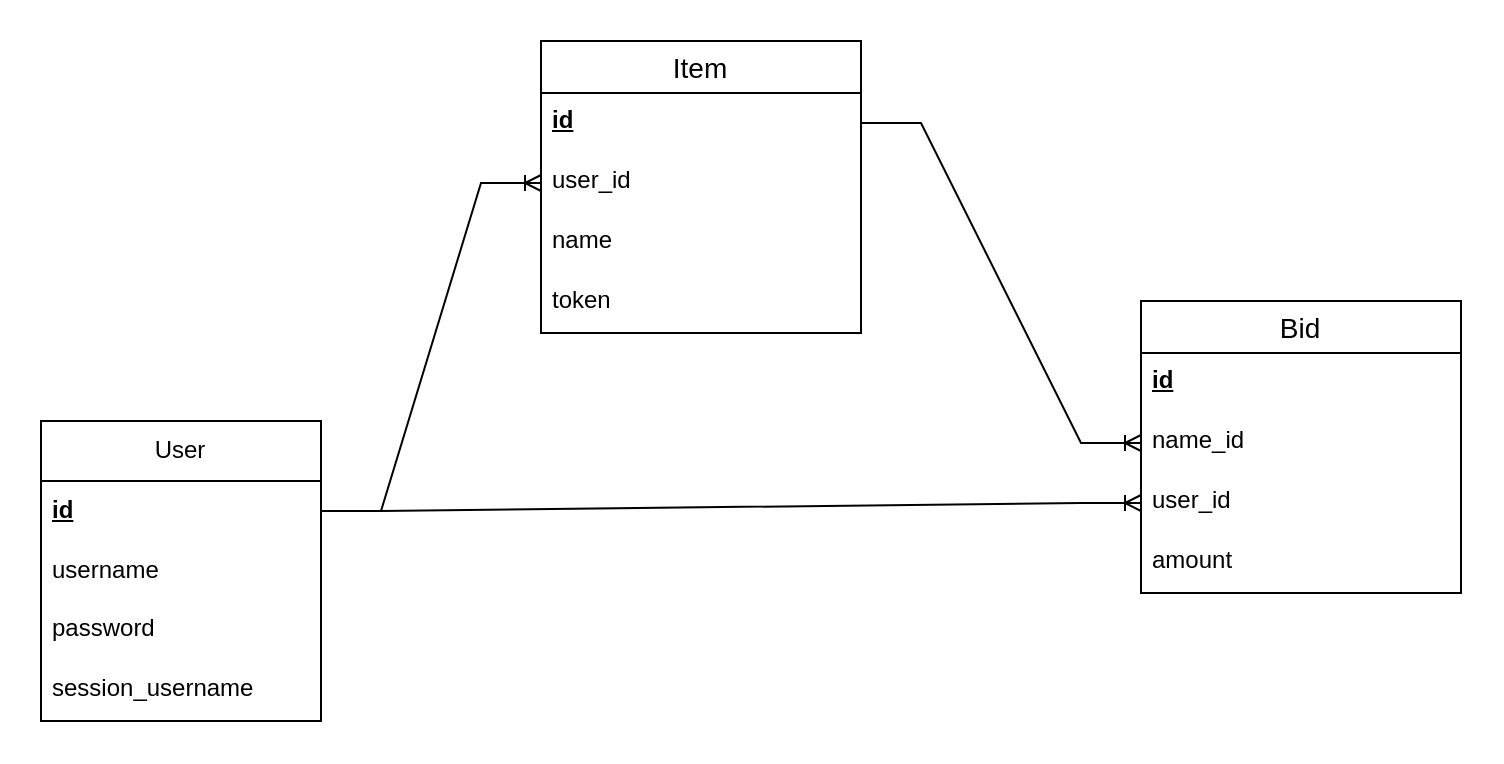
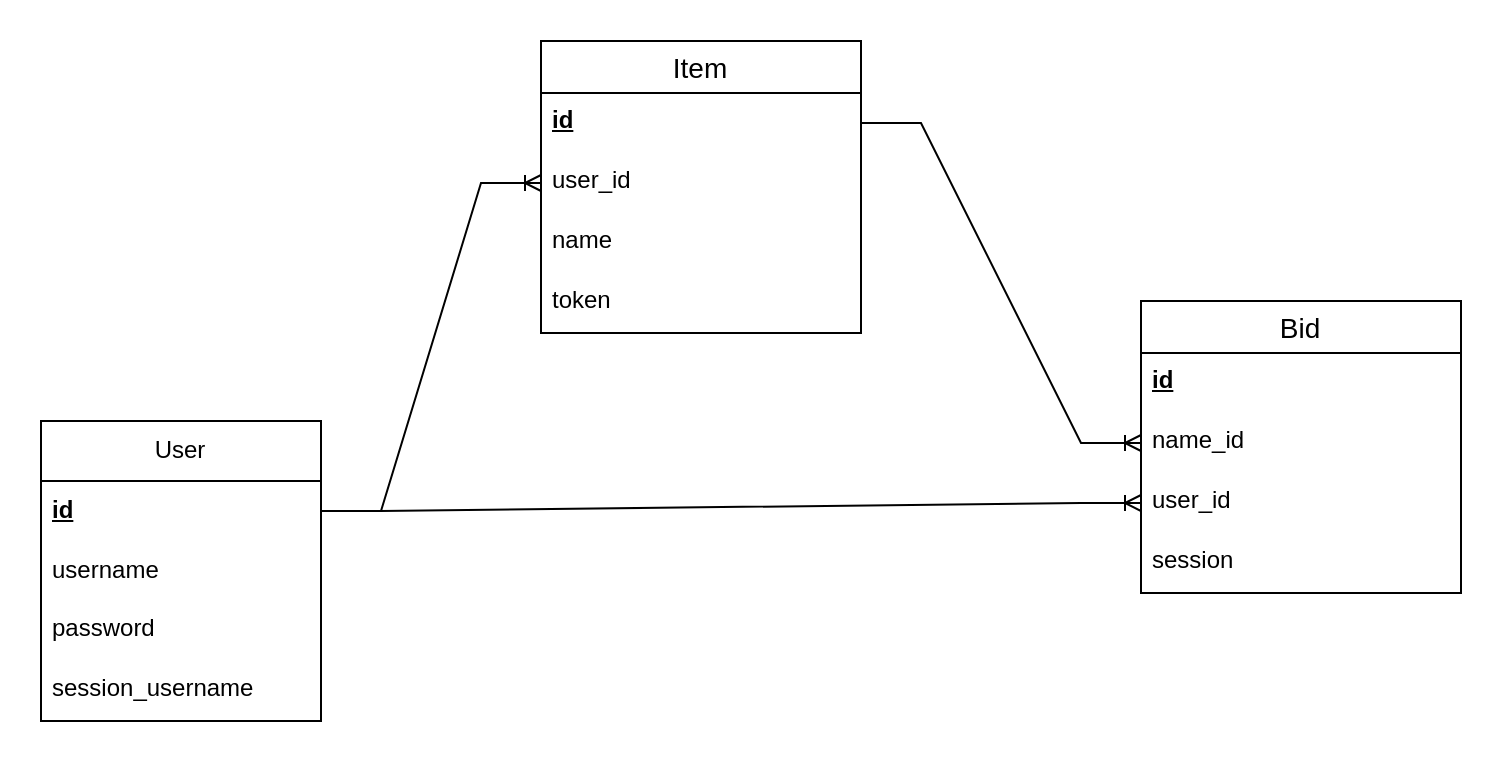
node "amount": label "amount" -> "session"
